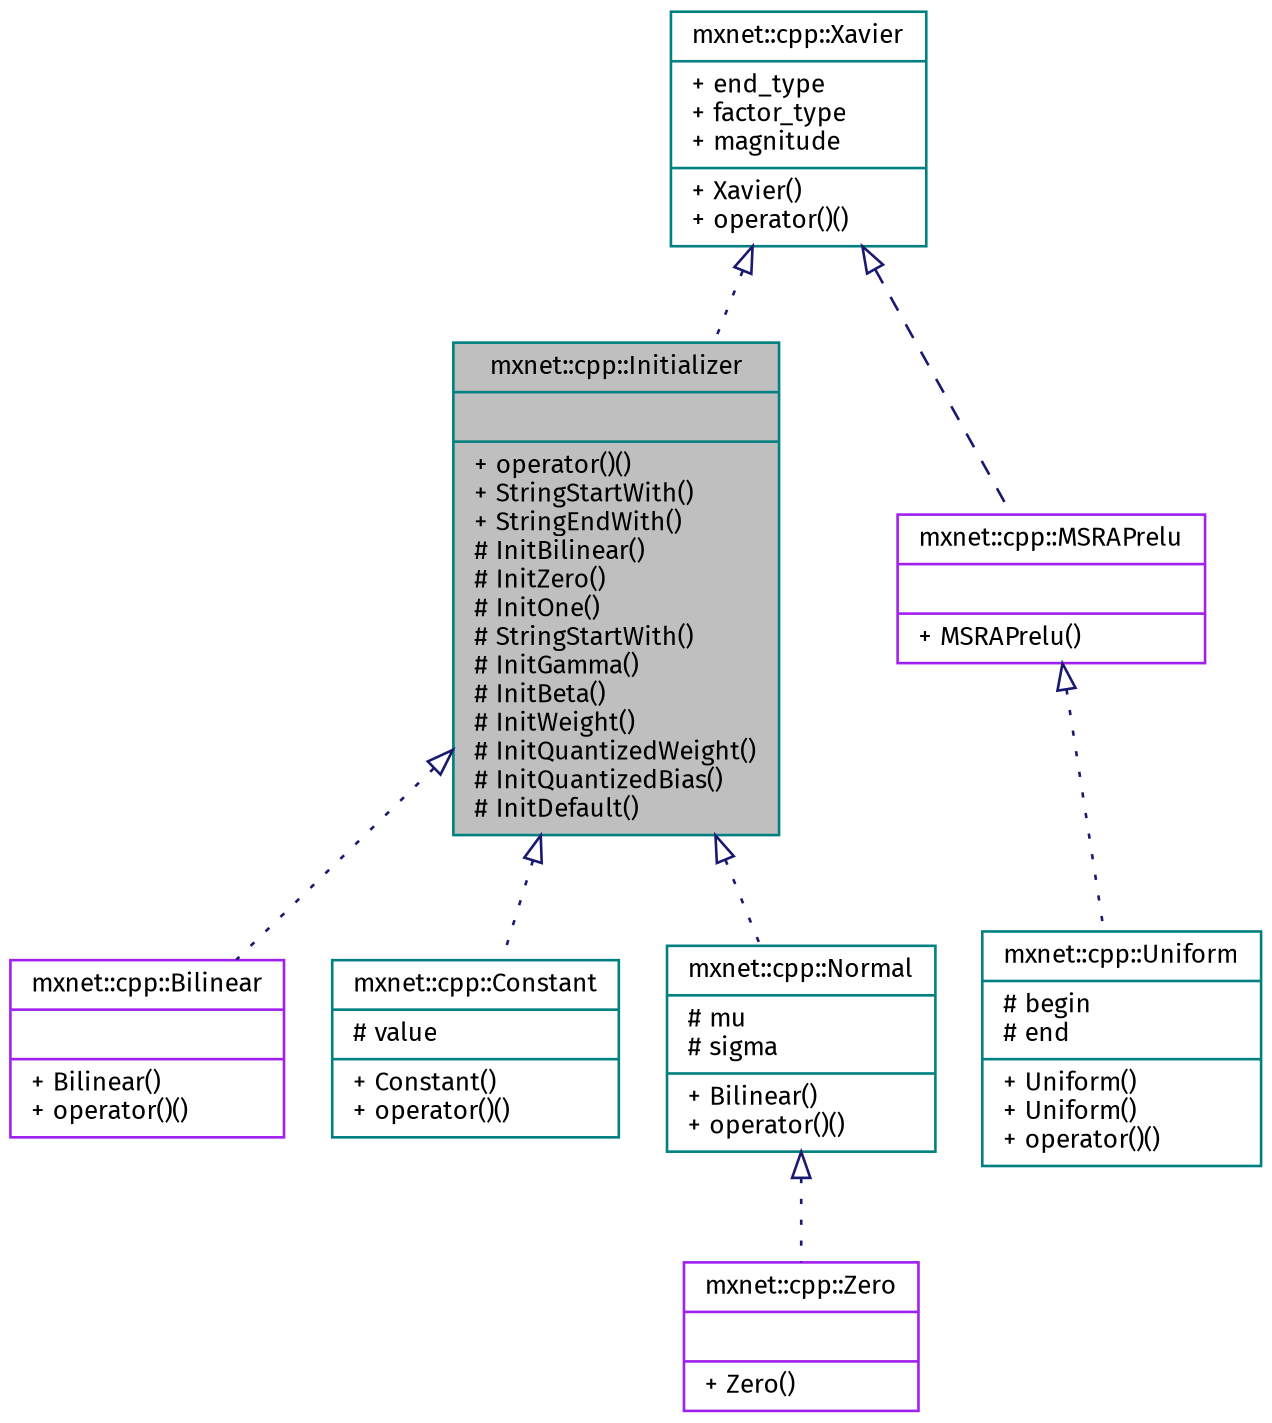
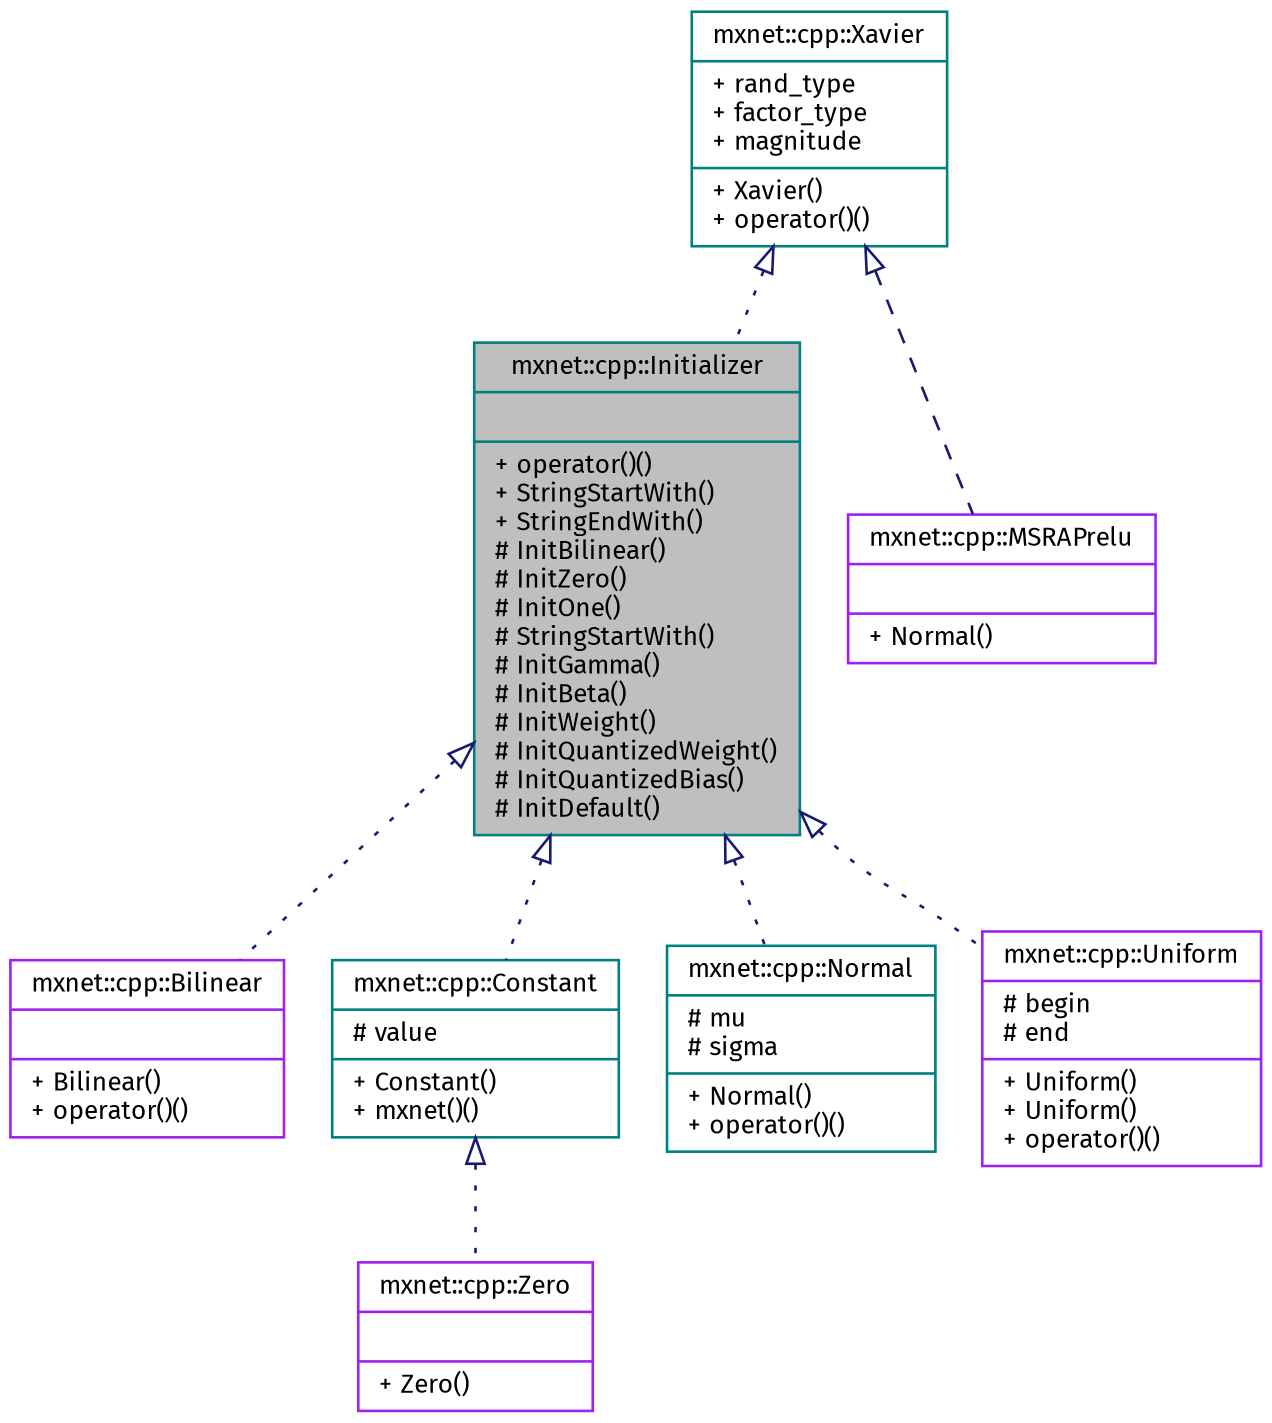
node "mxnet::cpp::Xavier": text "+ end_type" -> "+ rand_type"
node "mxnet::cpp::MSRAPrelu": text "+ MSRAPrelu()" -> "+ Normal()"
edge "mxnet::cpp::Uniform" -> "mxnet::cpp::MSRAPrelu": now "mxnet::cpp::Uniform" -> "mxnet::cpp::Initializer"
node "mxnet::cpp::Uniform": color teal -> purple
node "mxnet::cpp::Normal": text "+ Bilinear()" -> "+ Normal()"
node "mxnet::cpp::Constant": text "+ operator()()" -> "+ mxnet()()"
edge "mxnet::cpp::Zero" -> "mxnet::cpp::Normal": now "mxnet::cpp::Zero" -> "mxnet::cpp::Constant"
